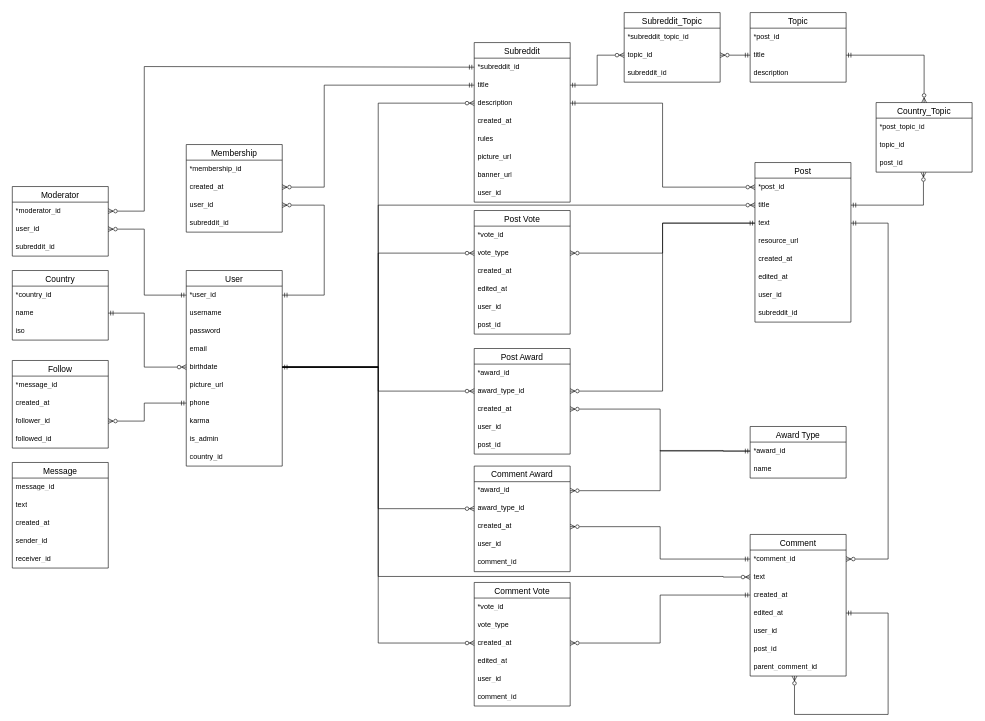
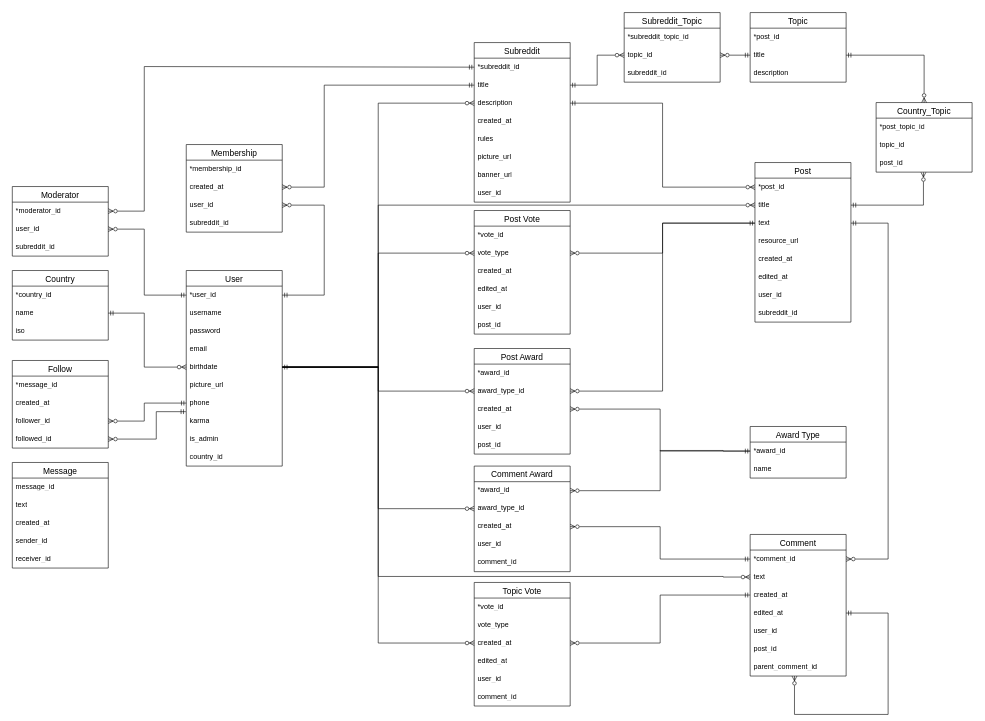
edge "karma" -- "followed_id": added
node "Comment Vote": label "Comment Vote" -> "Topic Vote"
